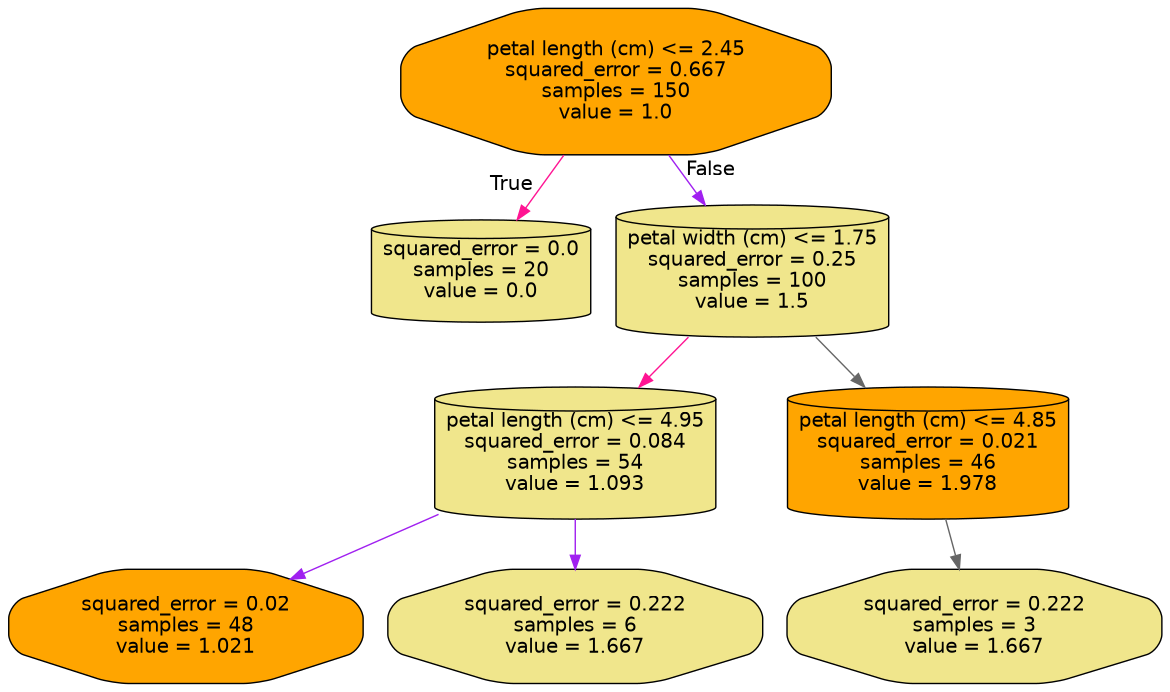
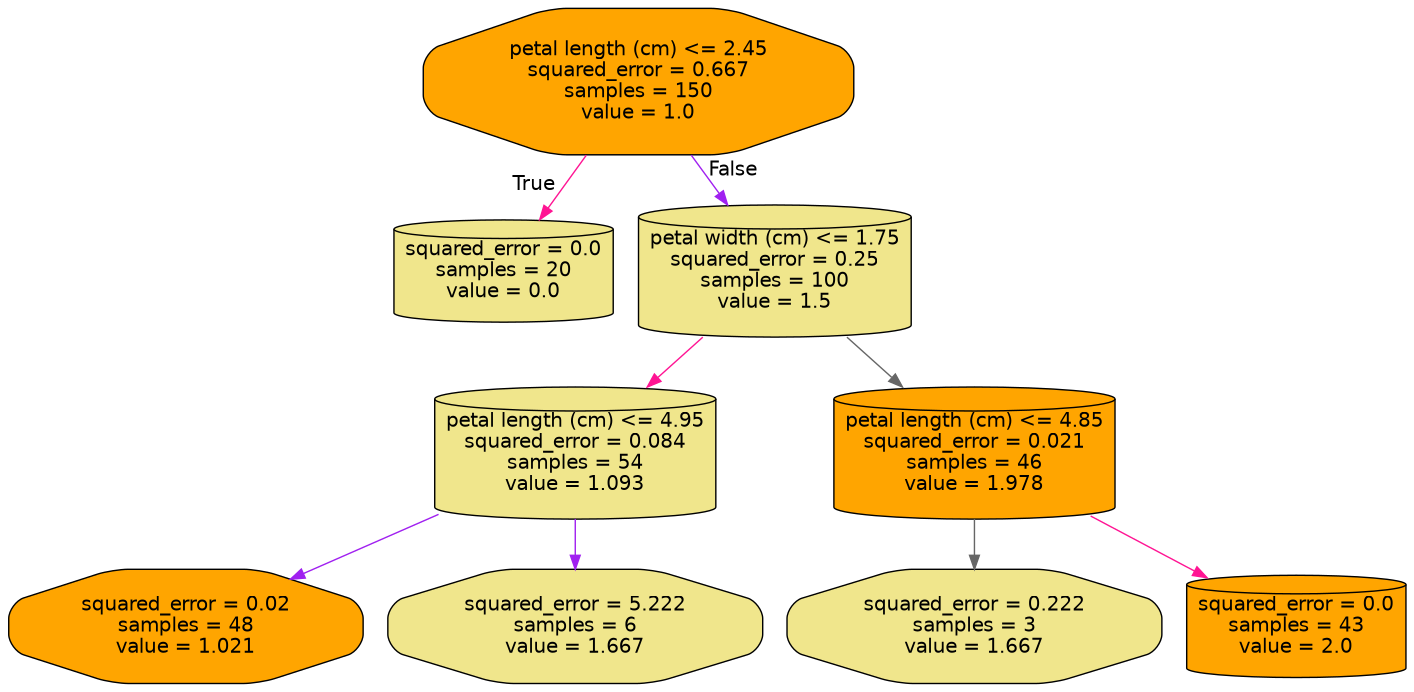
node "squared_error = 0.222 samples = 6 value = 1.667": label "squared_error = 0.222 samples = 6 value = 1.667" -> "squared_error = 5.222 samples = 6 value = 1.667"
node "squared_error = 0.0 samples = 43 value = 2.0": added
